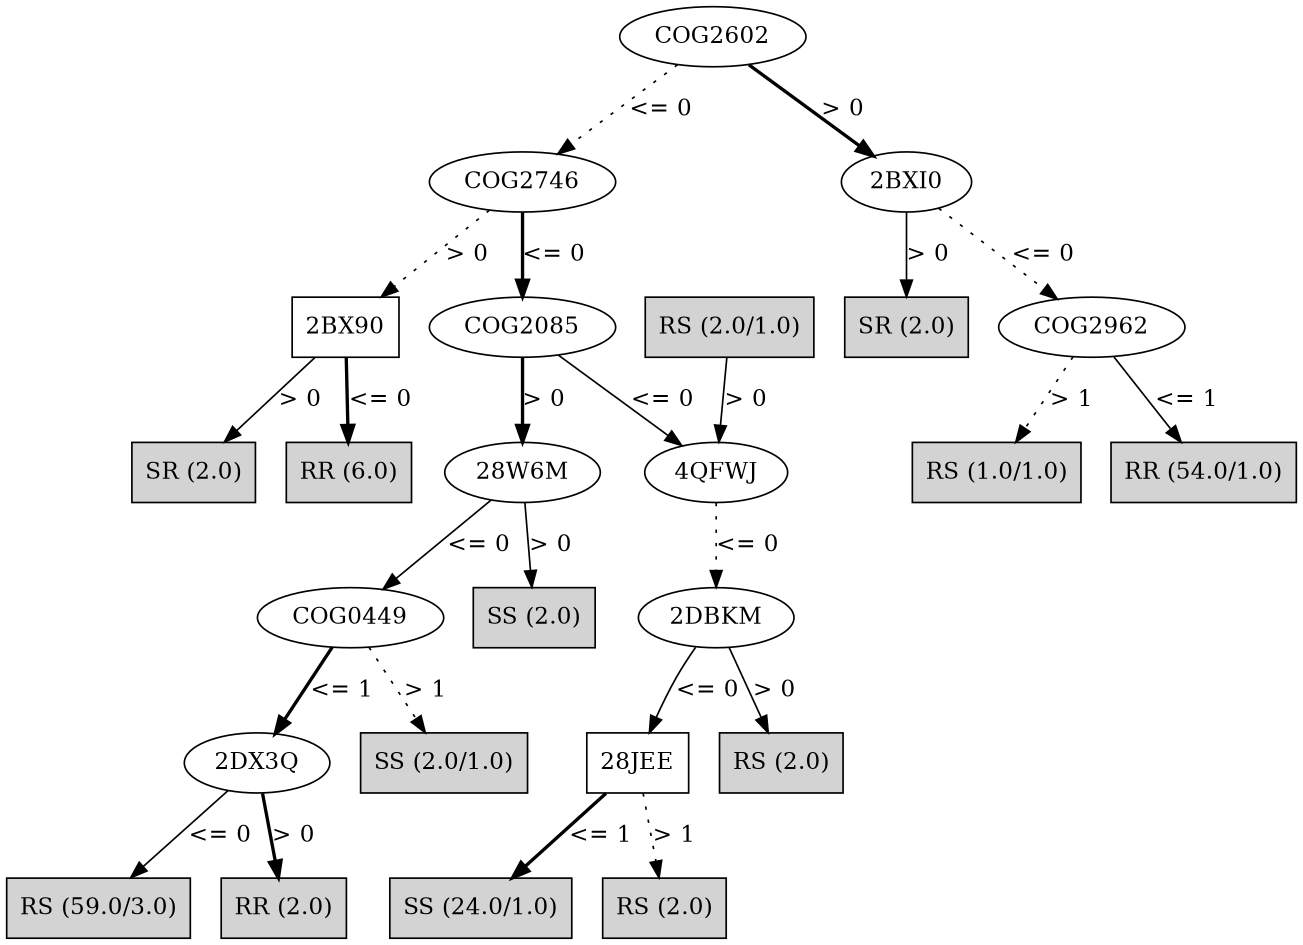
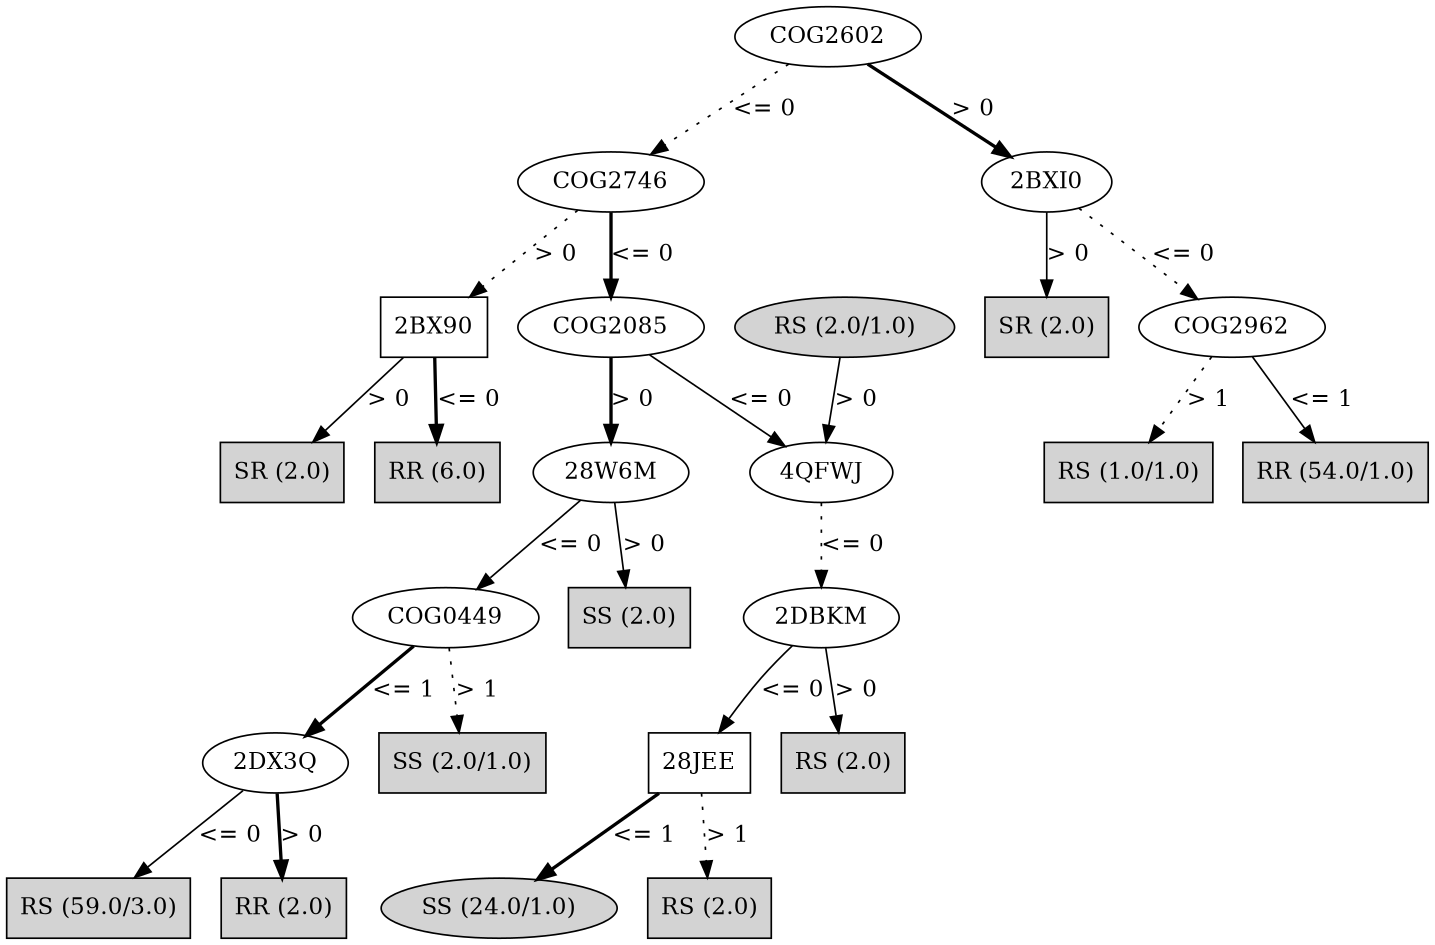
node "RS (2.0/1.0)": shape box -> ellipse
node "SS (24.0/1.0)": shape box -> ellipse
